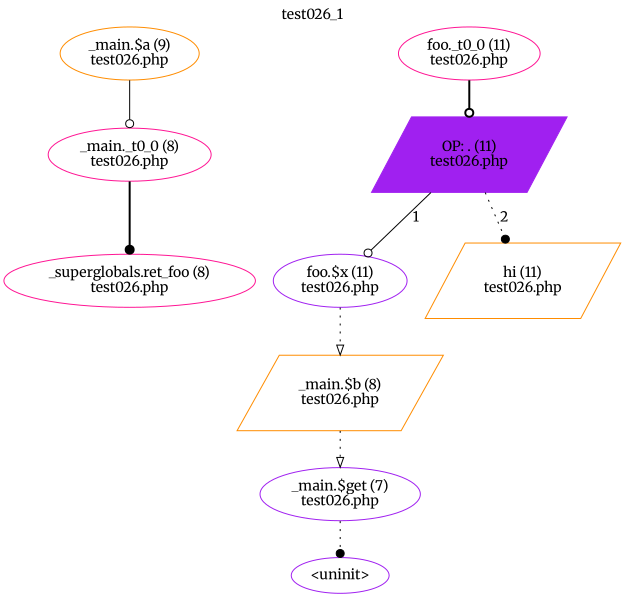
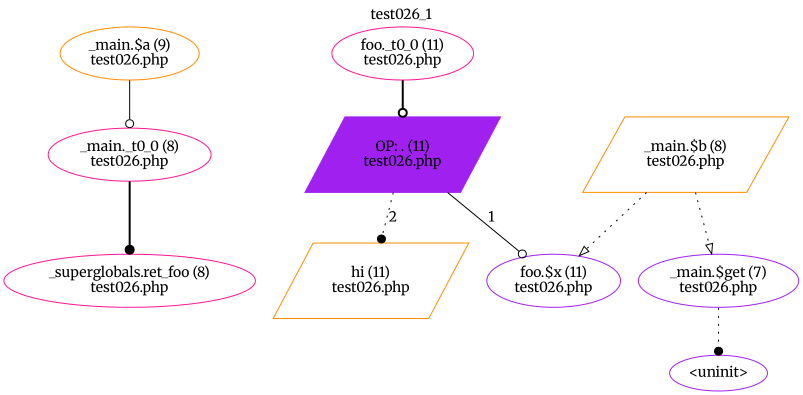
edge "foo.$x (11) test026.php" -> "_main.$b (8) test026.php": reversed
